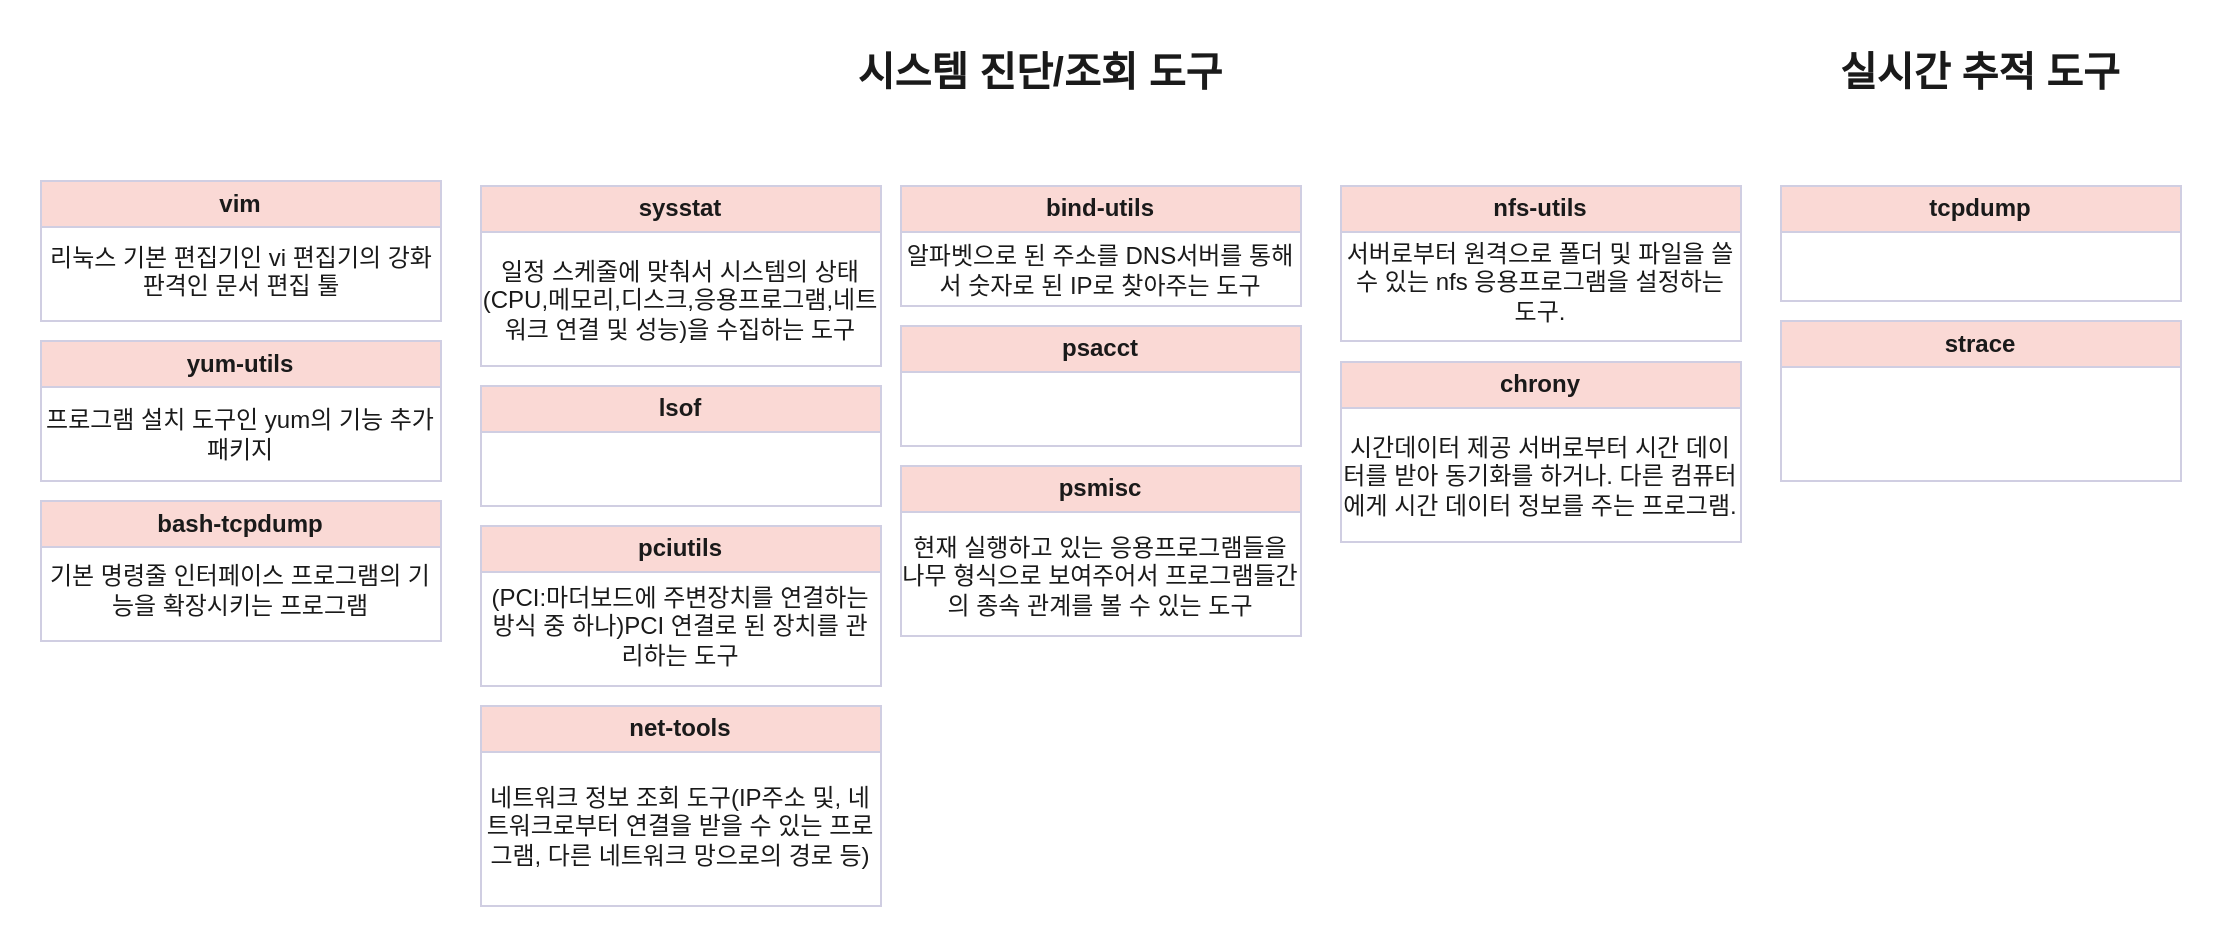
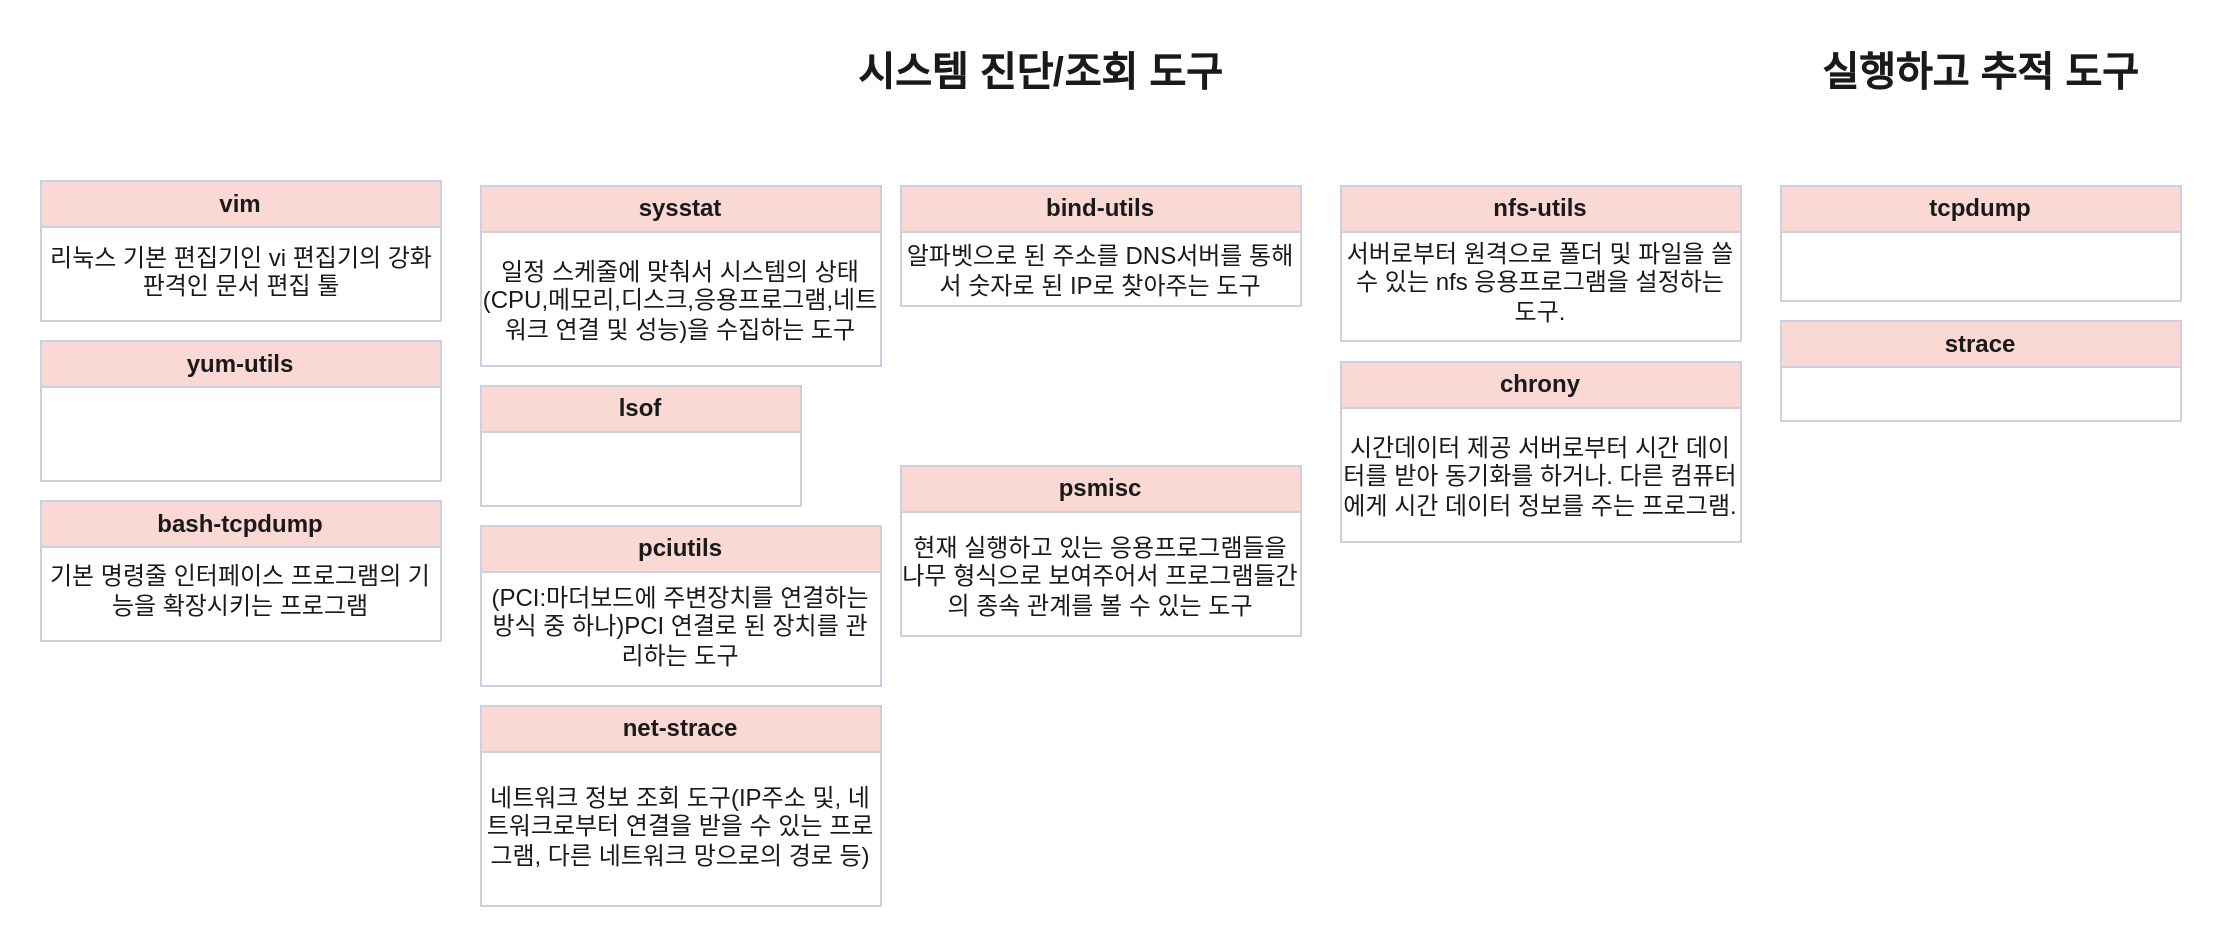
node "실시간 추적 도구": label "실시간 추적 도구" -> "실행하고 추적 도구"
node "psacct": removed
node "strace": size 400x160 -> 400x100
node "프로그램 설치 도구인 yum의 기능 추가 패키지": removed
node "lsof": size 400x120 -> 320x120
node "net-tools": label "net-tools" -> "net-strace"
